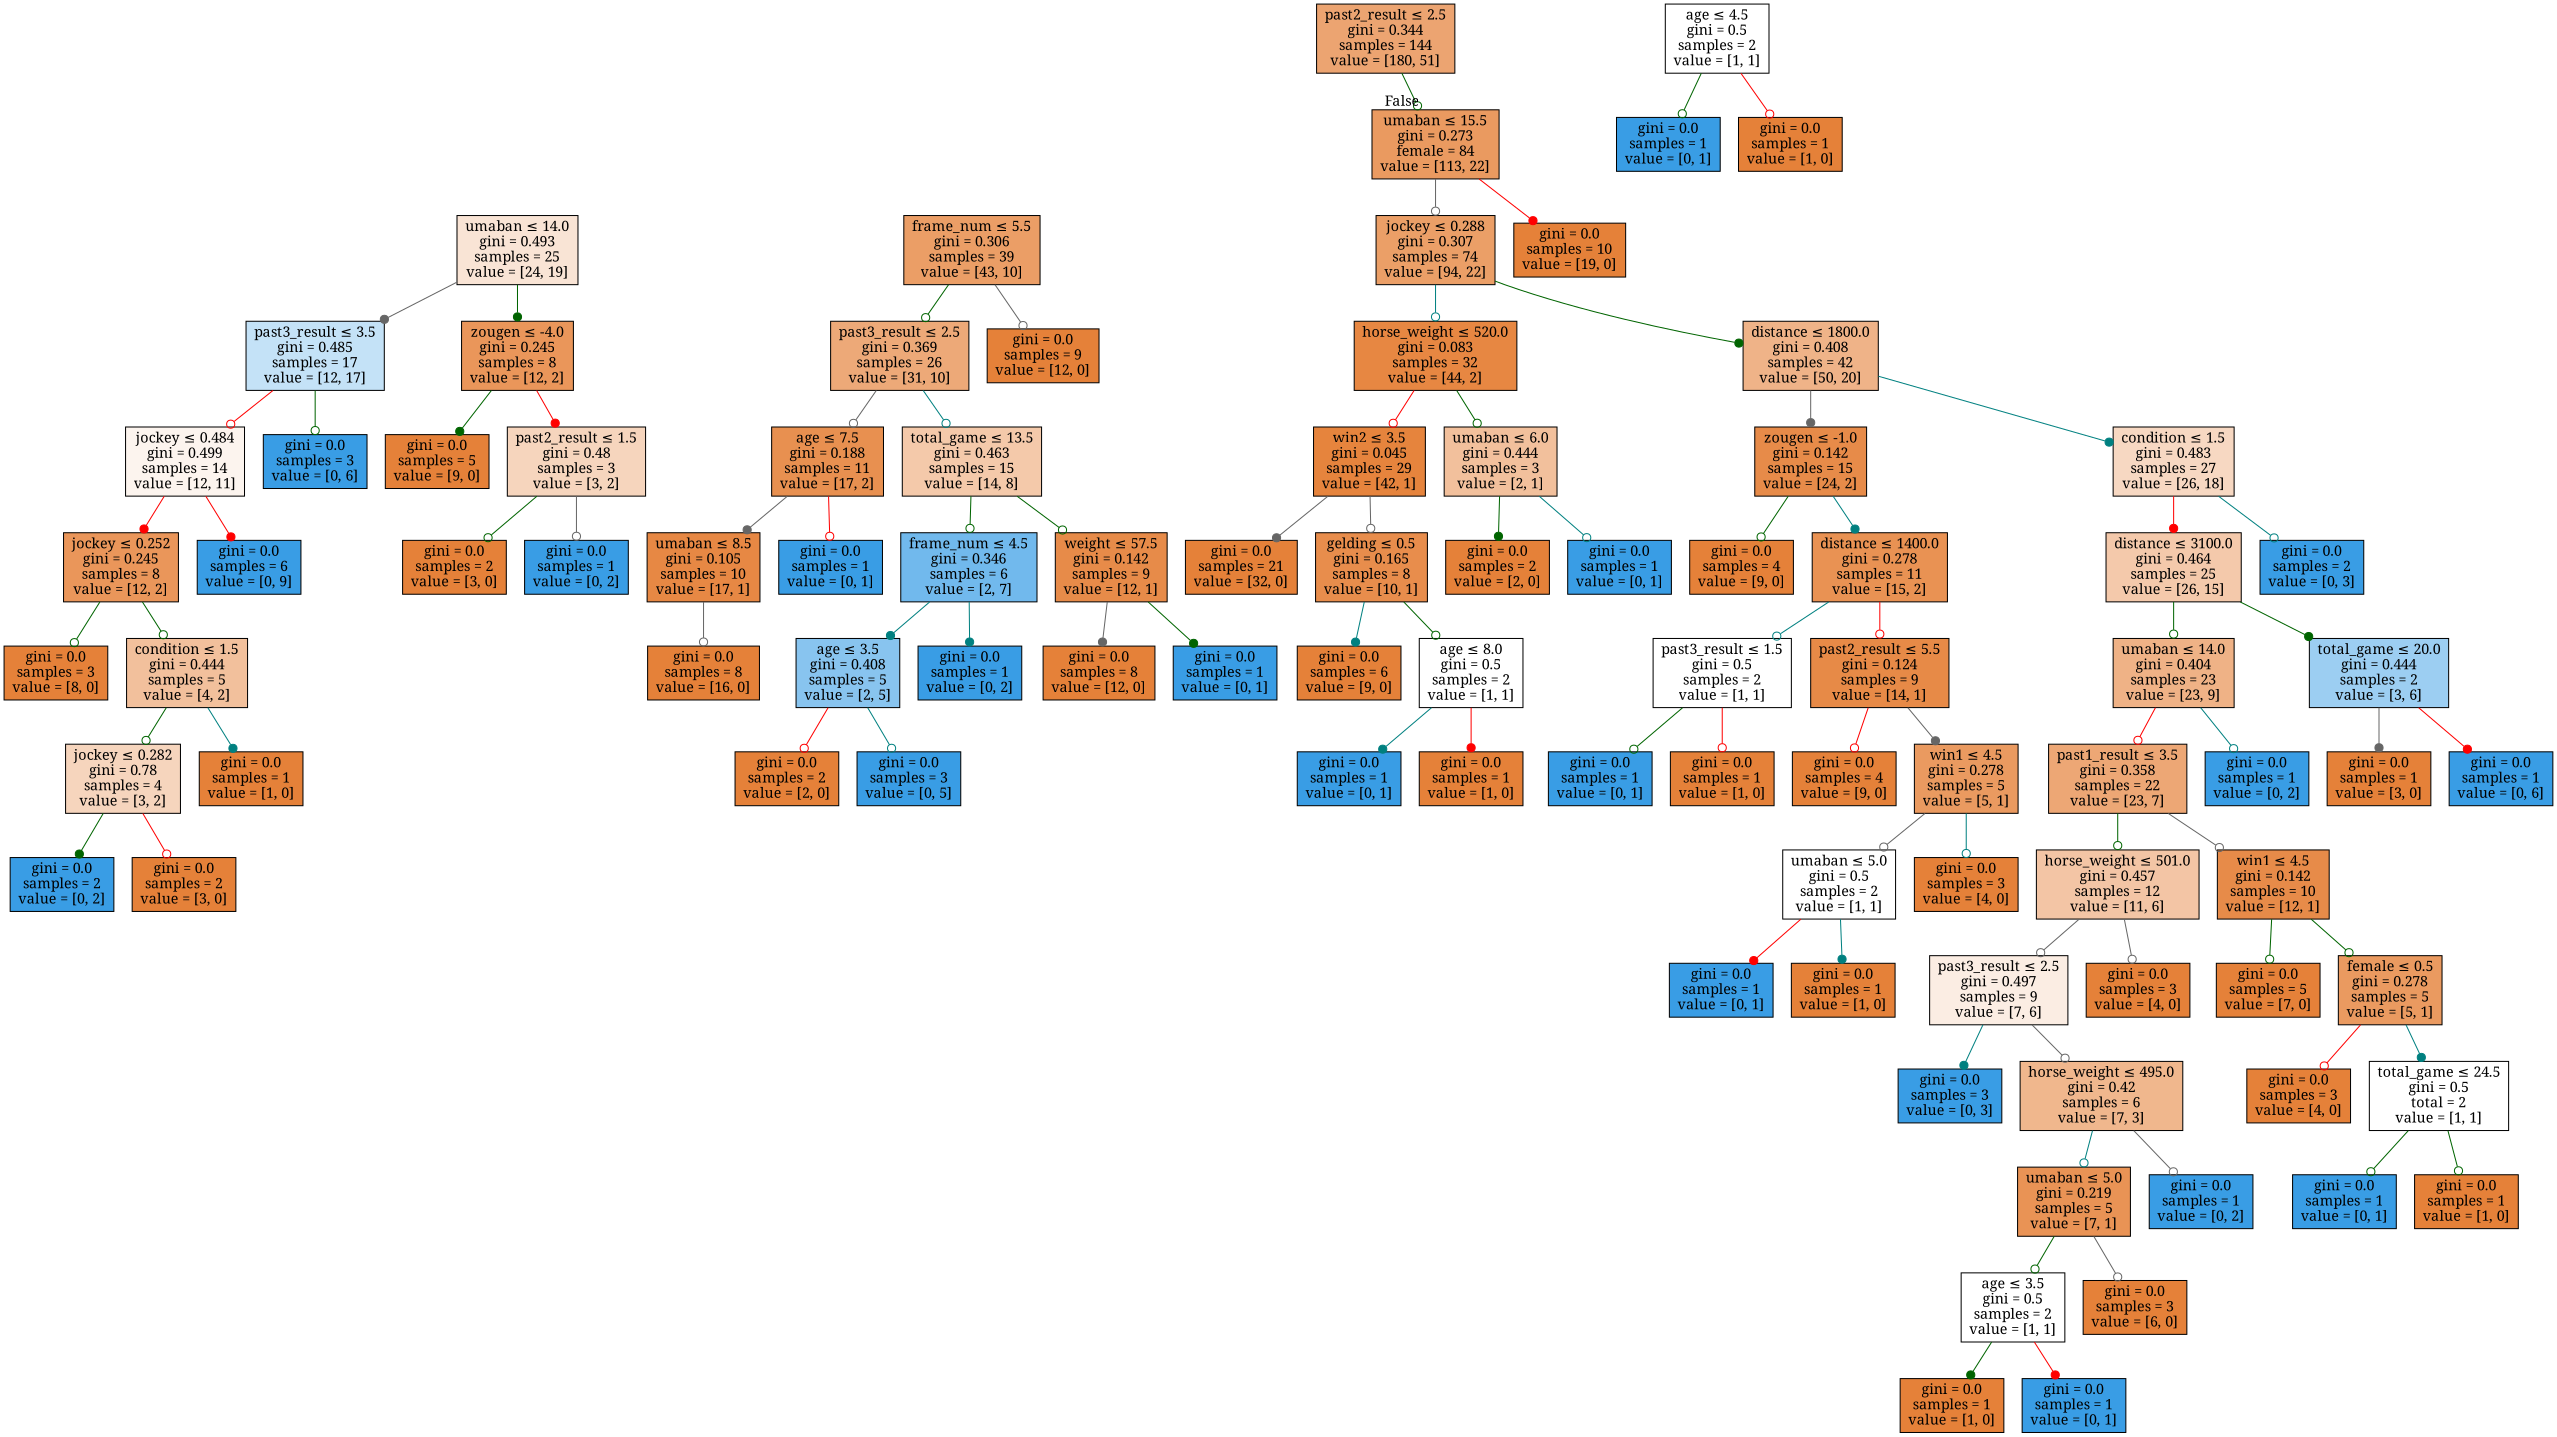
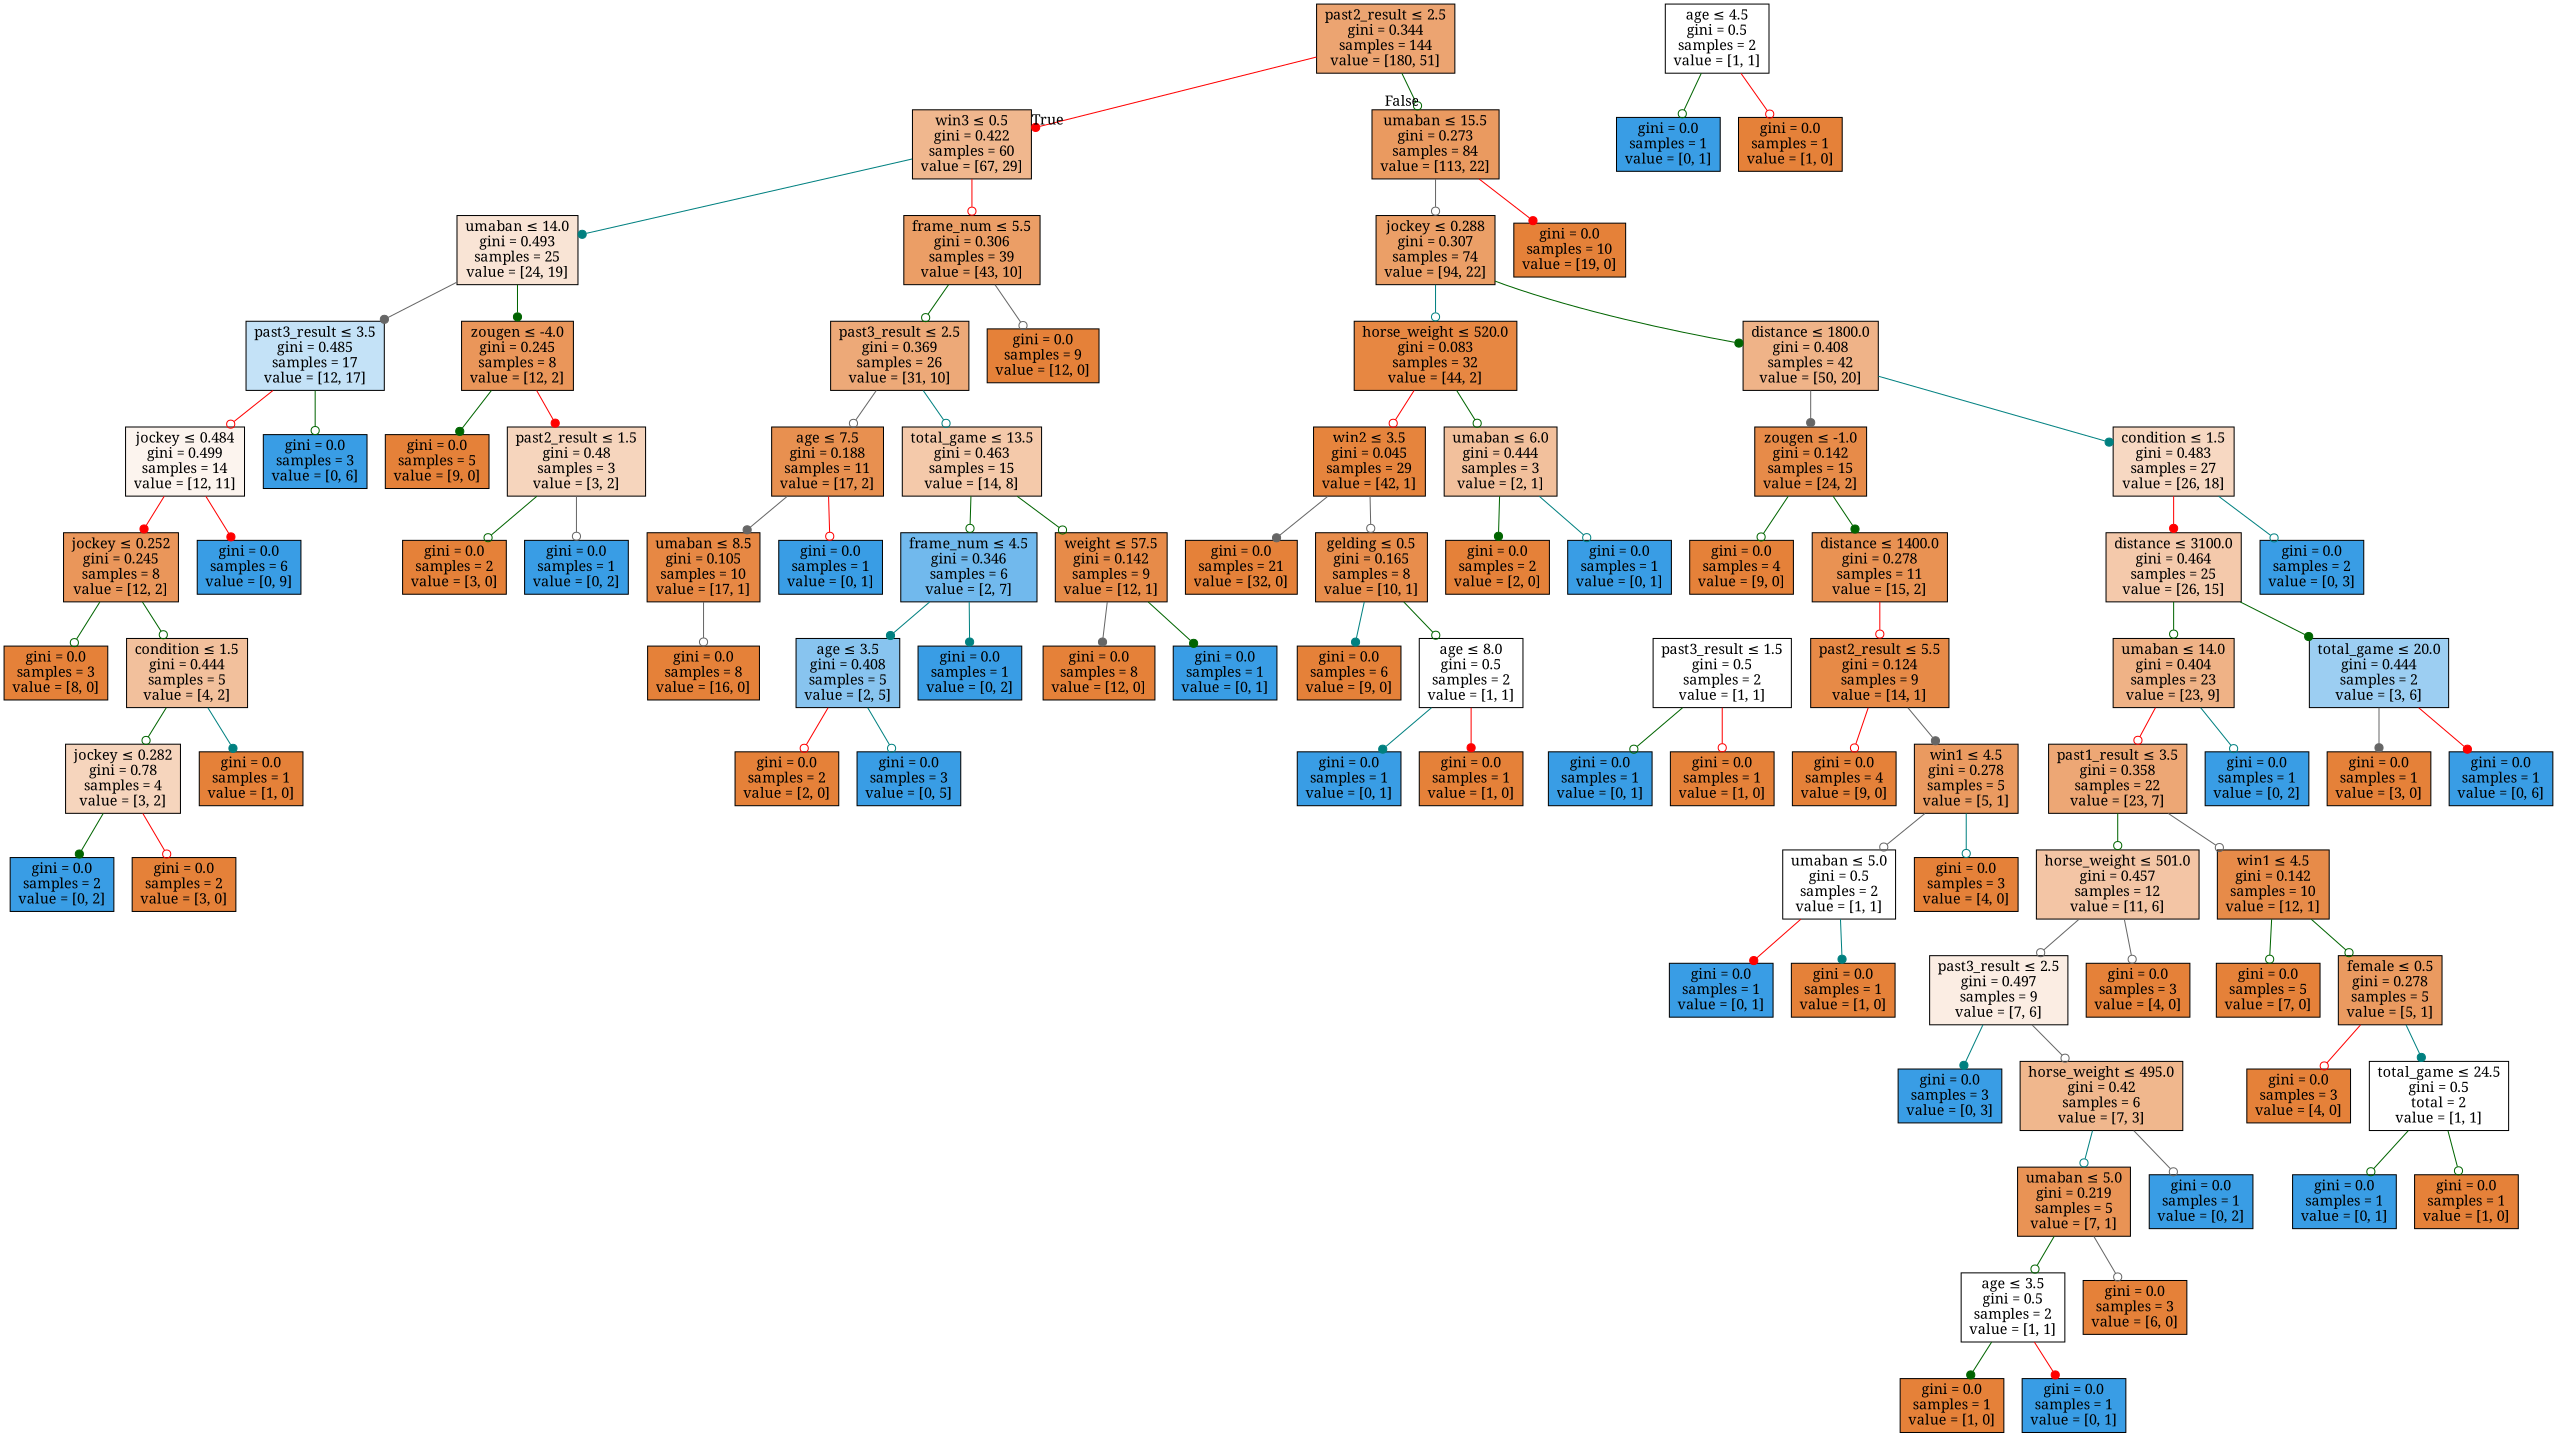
node "win3 ≤ 0.5": added
node "umaban ≤ 15.5": text "female = 84" -> "samples = 84"
edge "zougen ≤ -1.0" -> "distance ≤ 1400.0": color teal -> darkgreen
edge "distance ≤ 1400.0" -> "past3_result ≤ 1.5": removed
